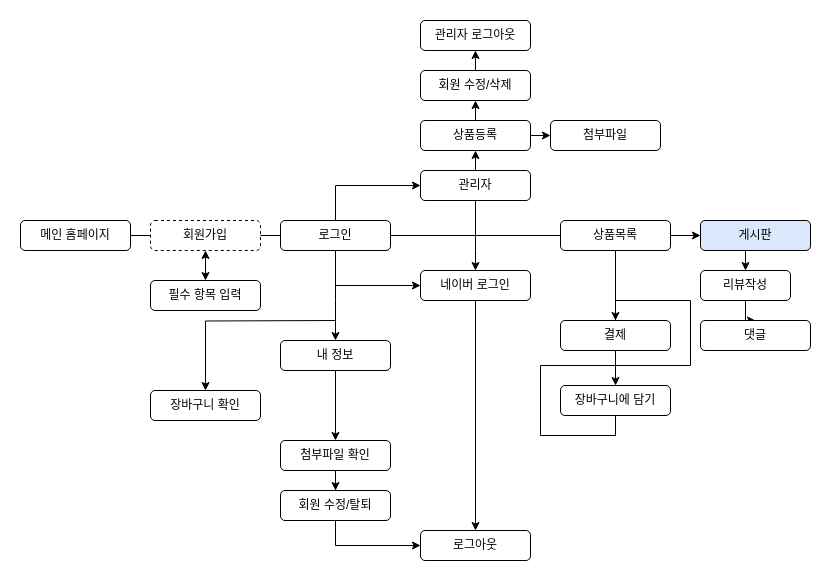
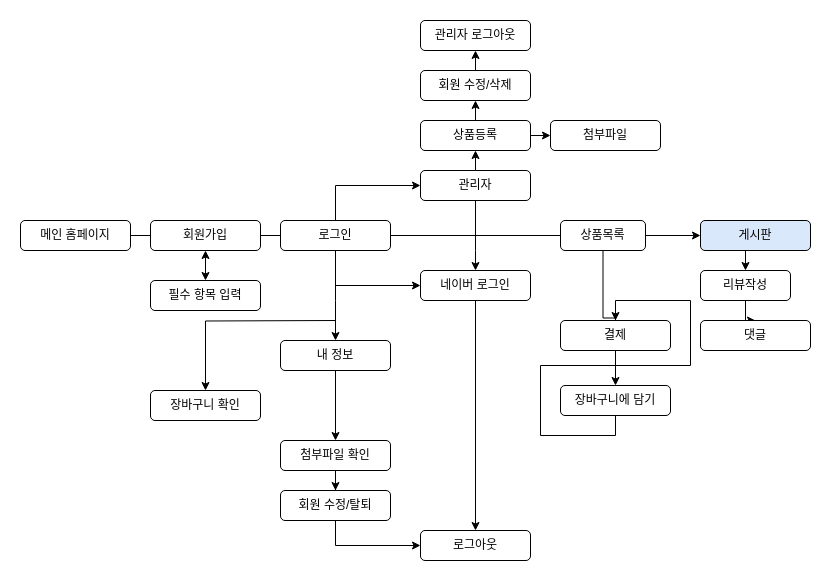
node "회원가입": style dashed -> solid
node "상품목록": size 110x30 -> 85x30
